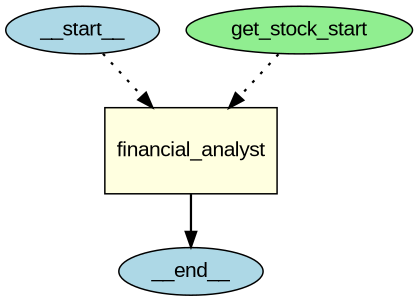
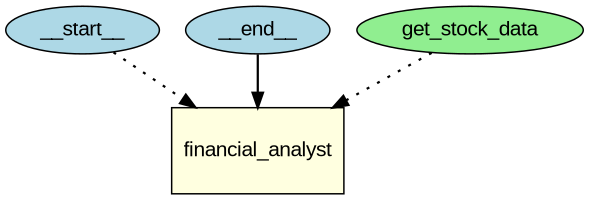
node "get_stock_start": label "get_stock_start" -> "get_stock_data"
edge "financial_analyst" -> "__end__": reversed
